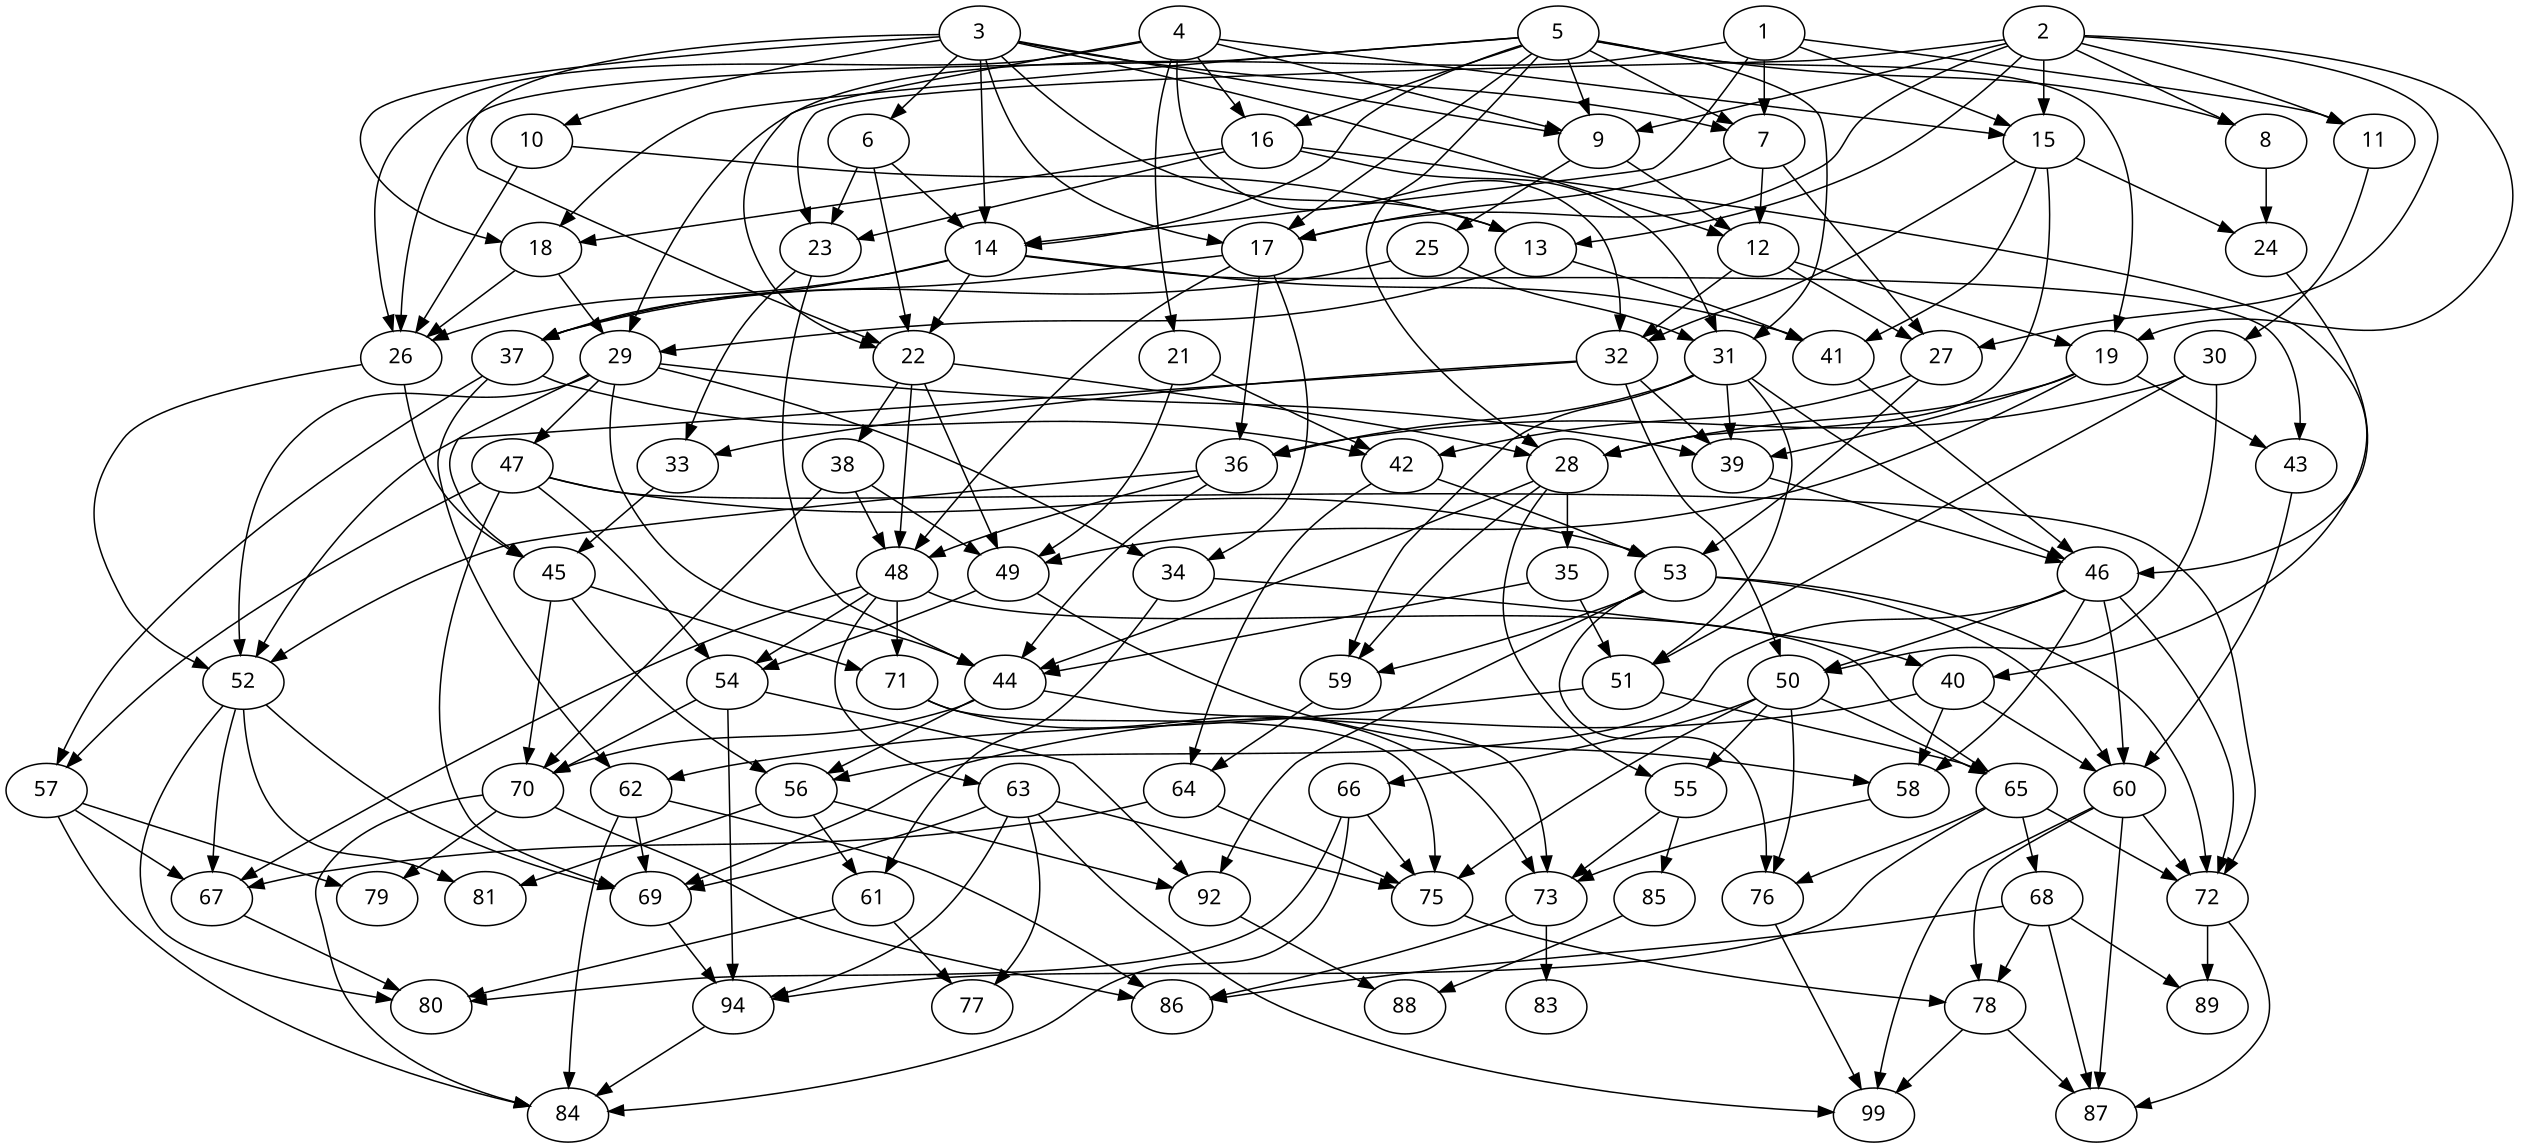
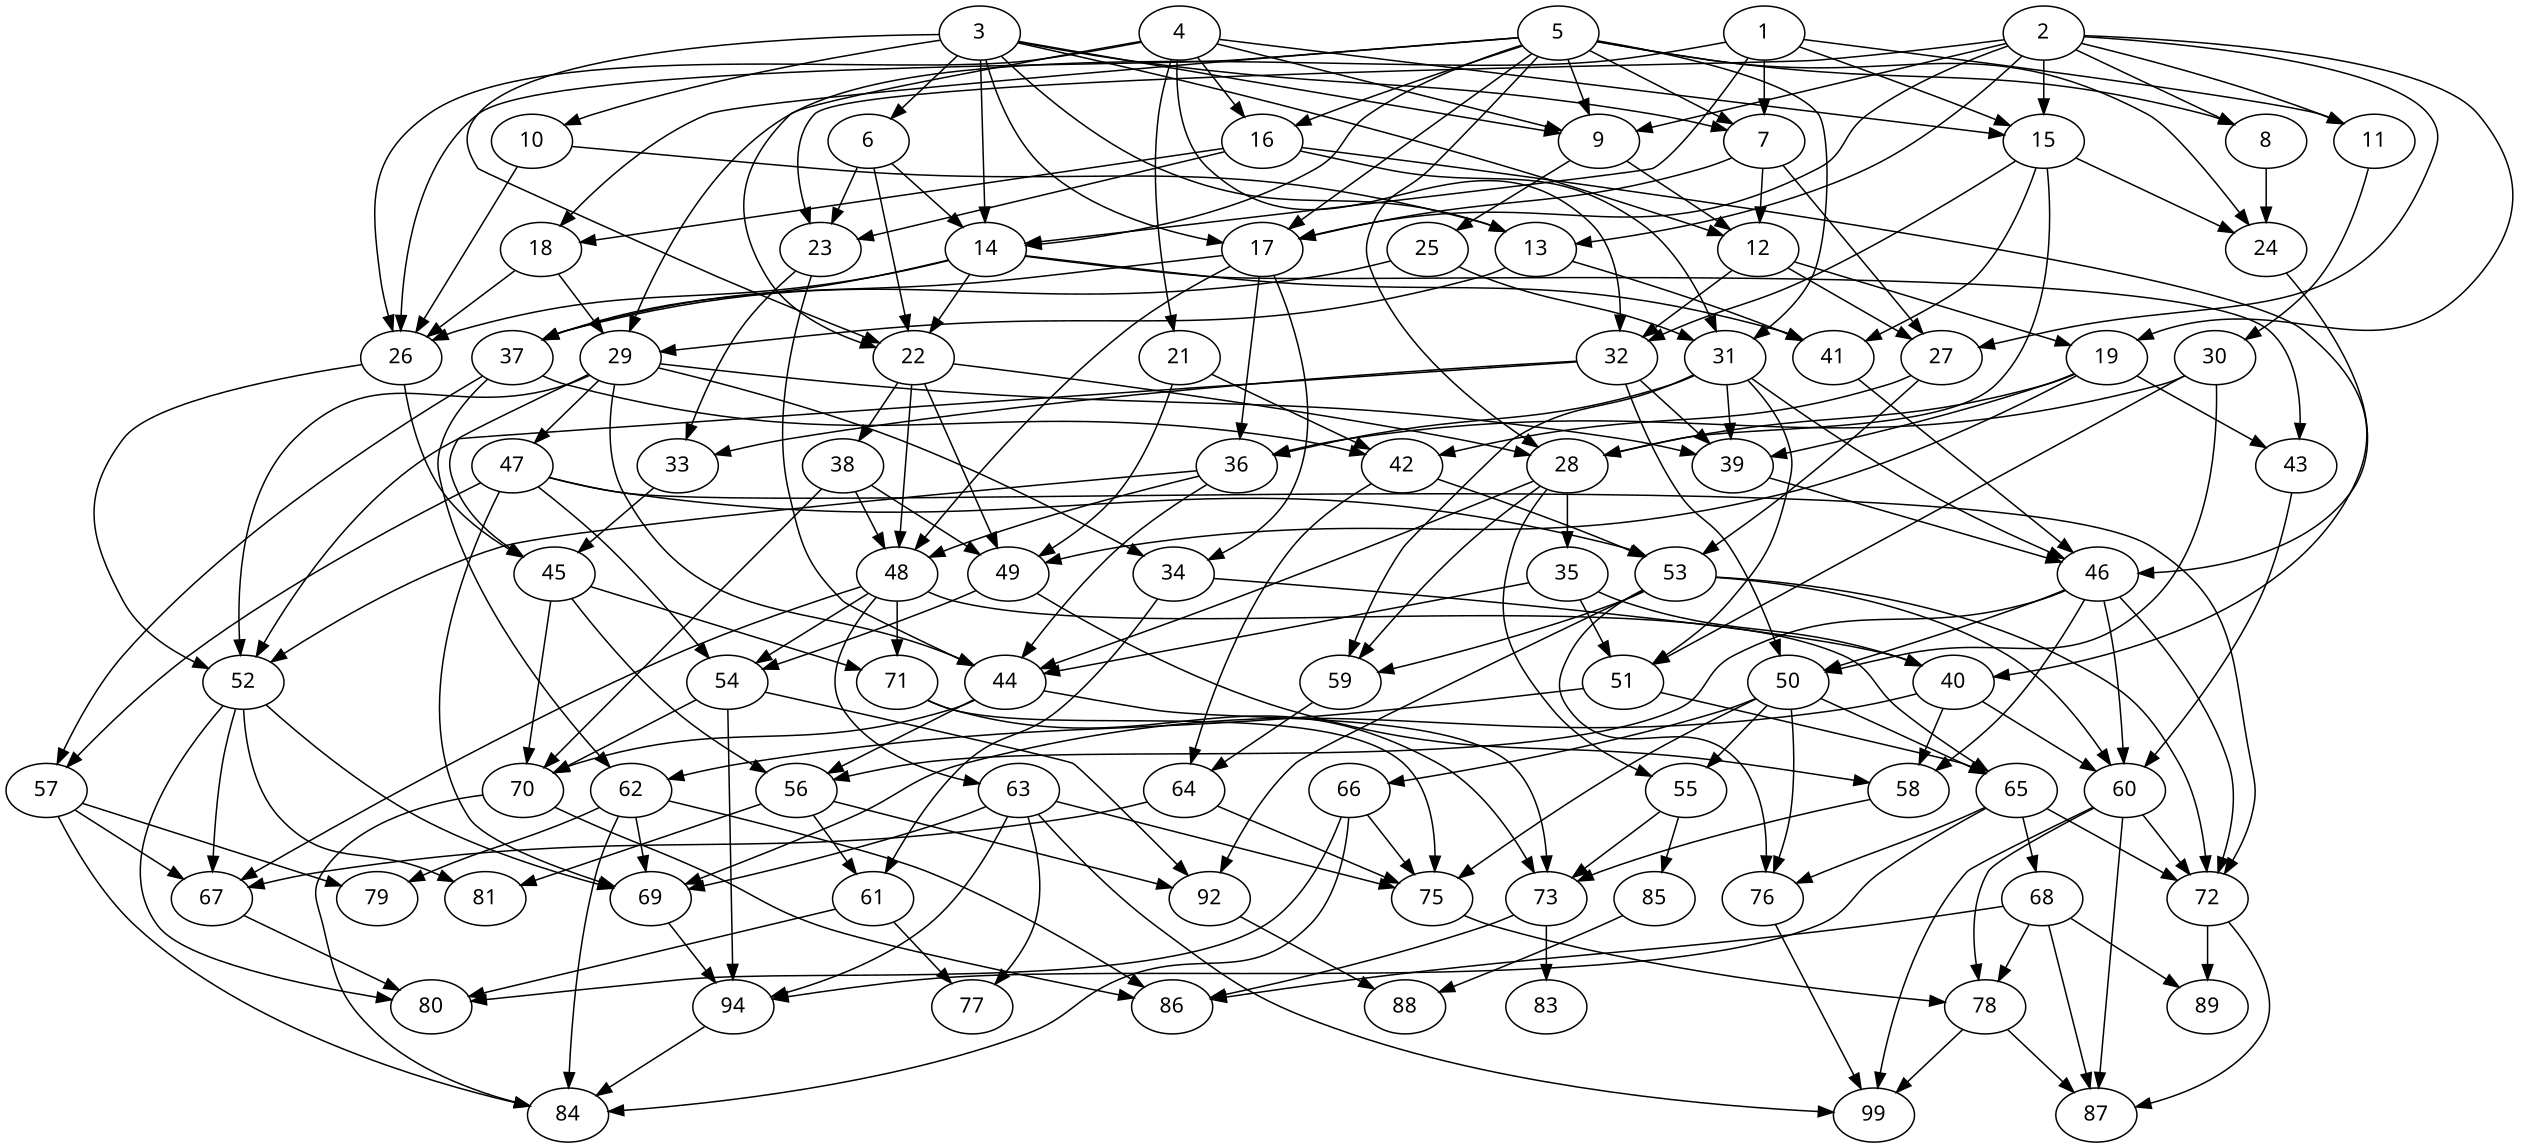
edge "3" -> "18": removed
edge "5" -> "19": now "5" -> "24"
edge "35" -> "40": added
edge "70" -> "79": now "62" -> "79"
